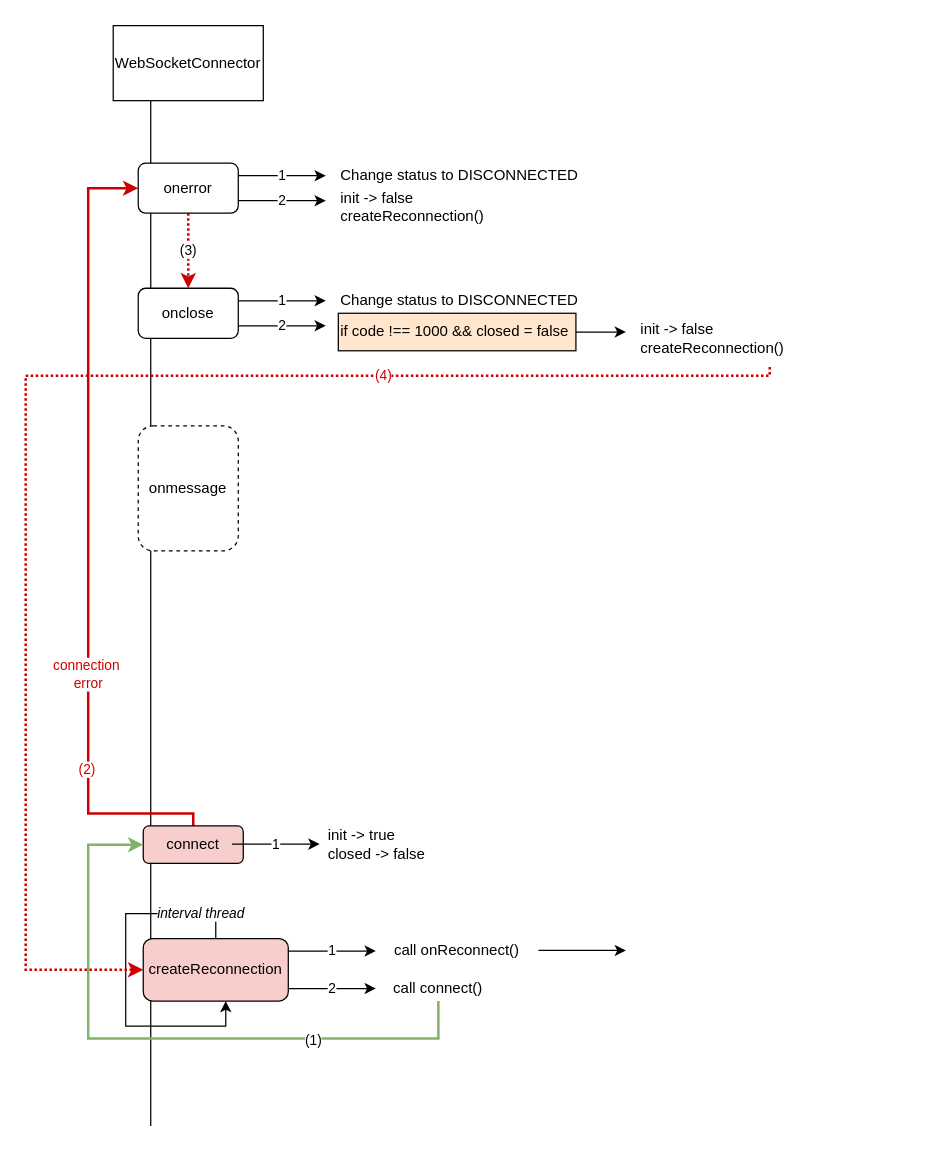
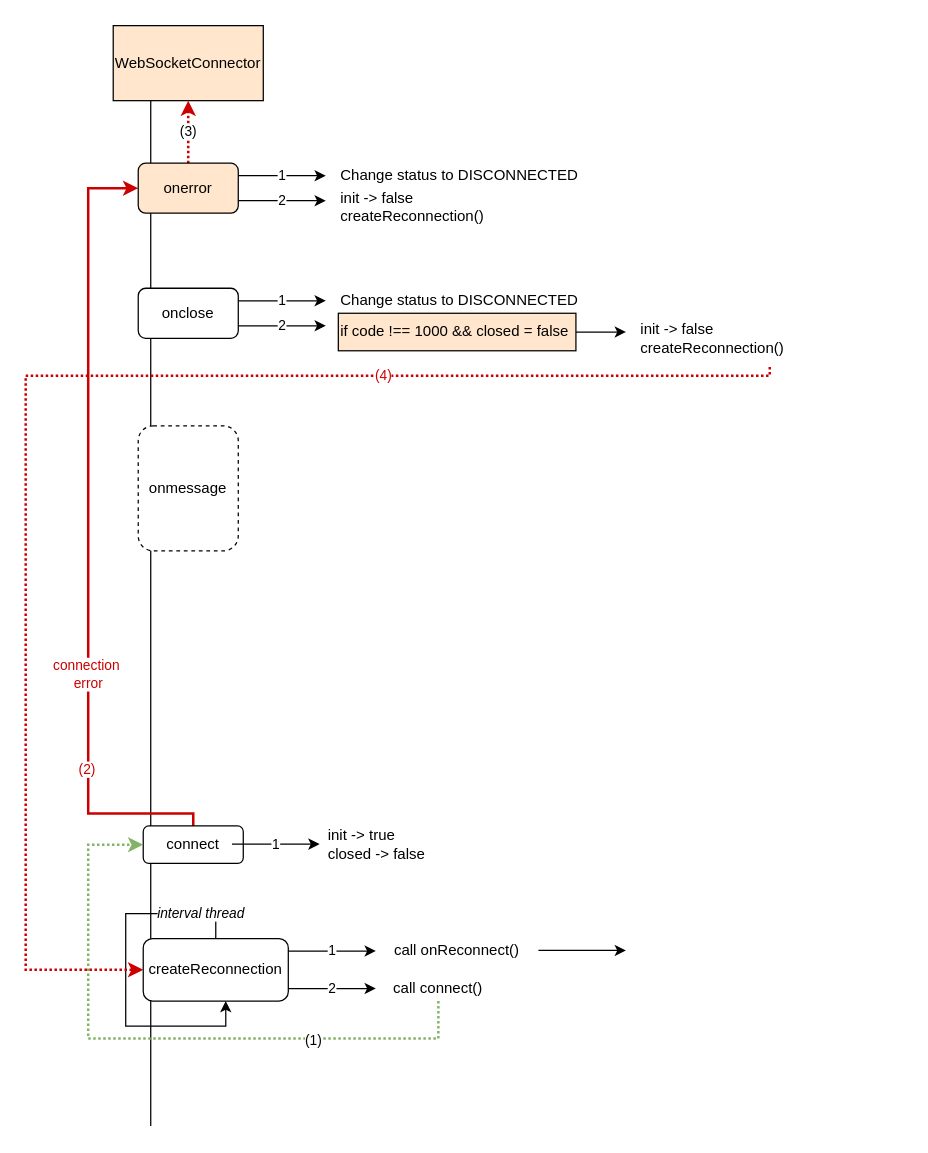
node "WebSocketConnector": fillcolor #ffffff -> #ffe6cc
node "onerror": fillcolor #ffffff -> #ffe6cc
edge "onerror" -> "onclose": now "onerror" -> "WebSocketConnector"
node "connect": fillcolor #f8cecc -> #ffffff
node "createReconnection": fillcolor #f8cecc -> #ffffff
edge "call connect()" -> "connect": style solid -> dashed
